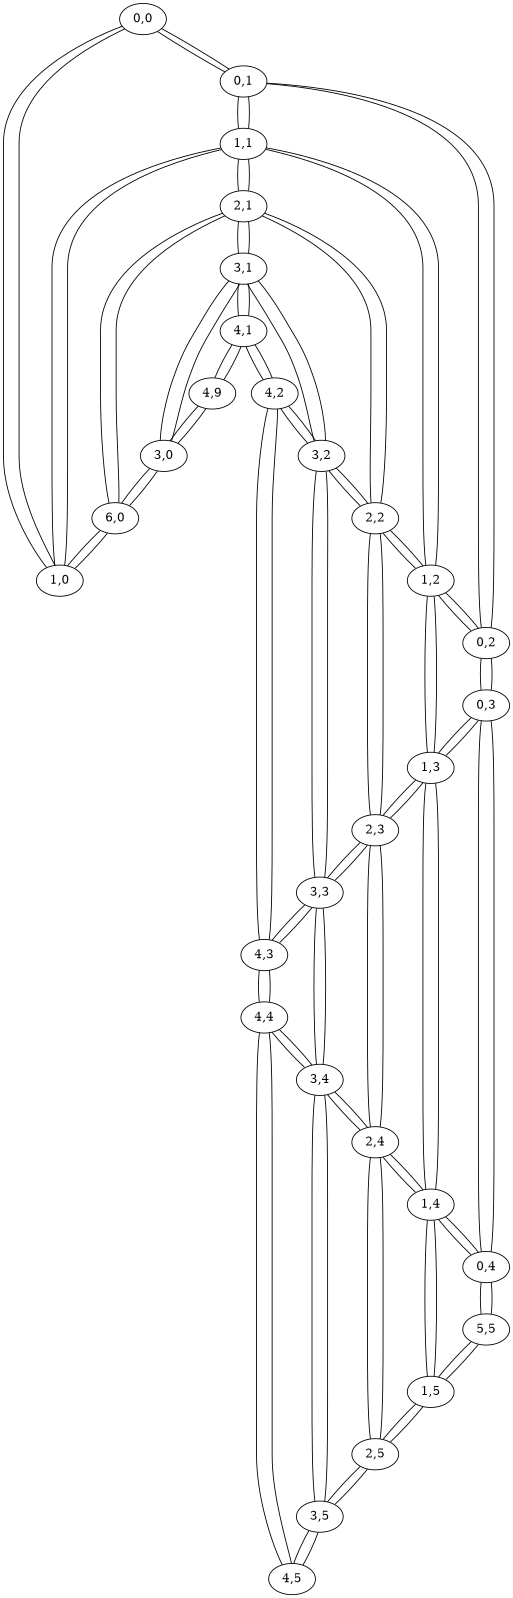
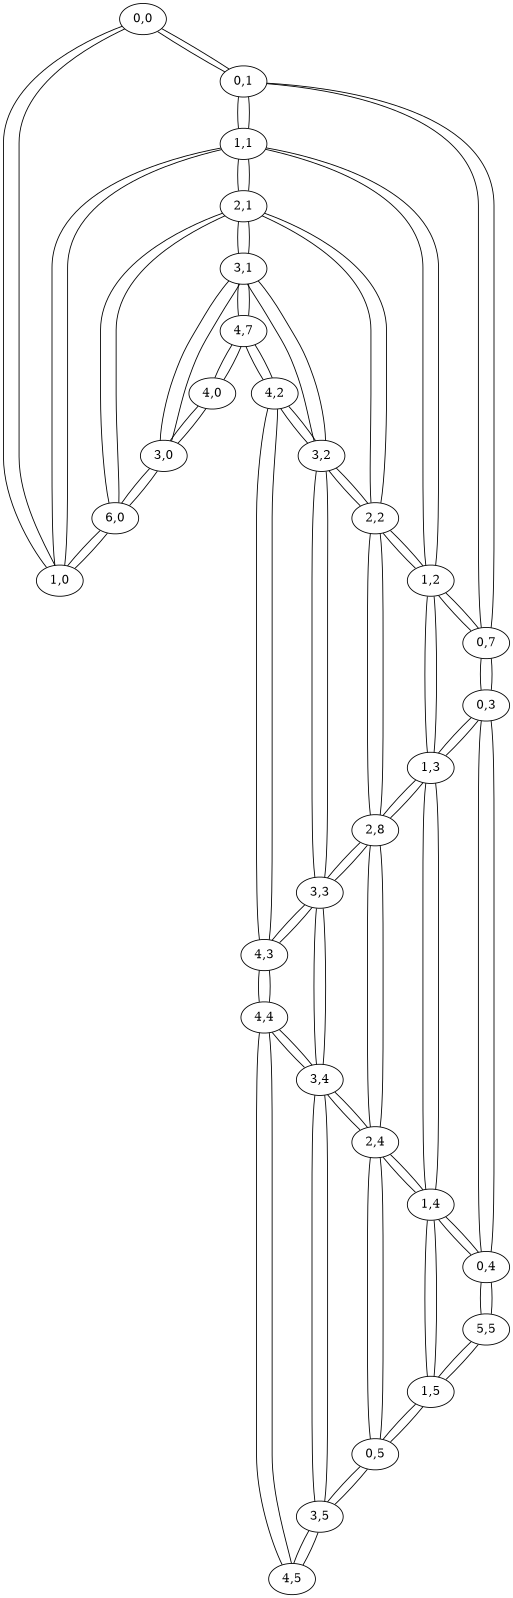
node "4,1": label "4,1" -> "4,7"
node "4,9": label "4,9" -> "4,0"
node "0,2": label "0,2" -> "0,7"
node "2,3": label "2,3" -> "2,8"
node "2,5": label "2,5" -> "0,5"
